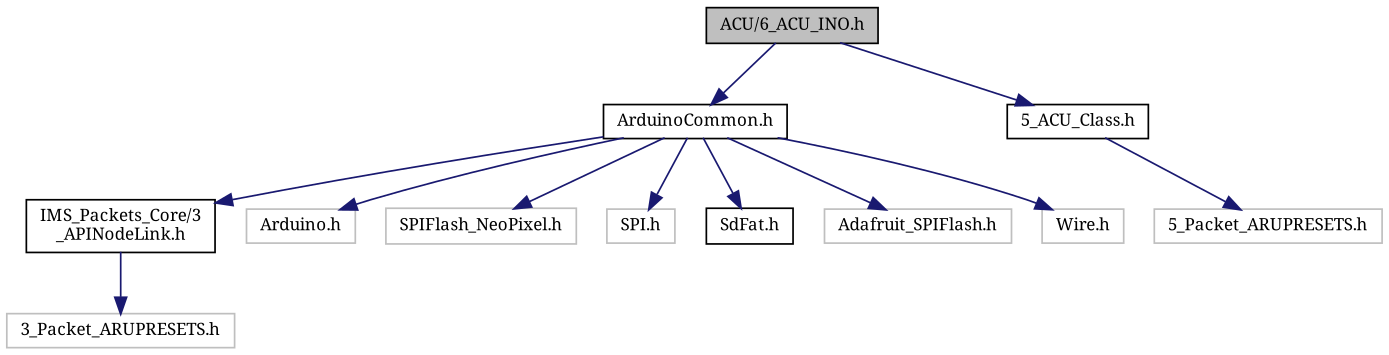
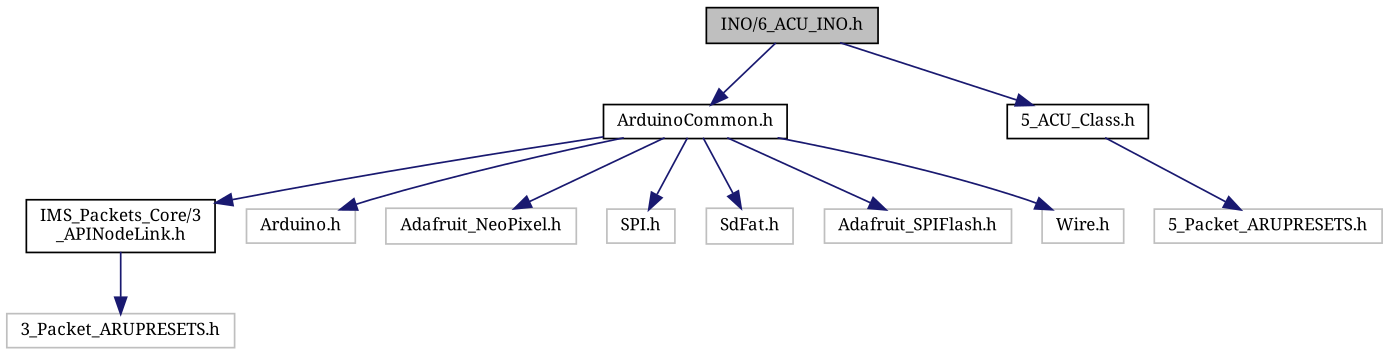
node "ACU/6_ACU_INO.h": label "ACU/6_ACU_INO.h" -> "INO/6_ACU_INO.h"
node "SPIFlash_NeoPixel.h": label "SPIFlash_NeoPixel.h" -> "Adafruit_NeoPixel.h"
node "SdFat.h": color black -> grey75
